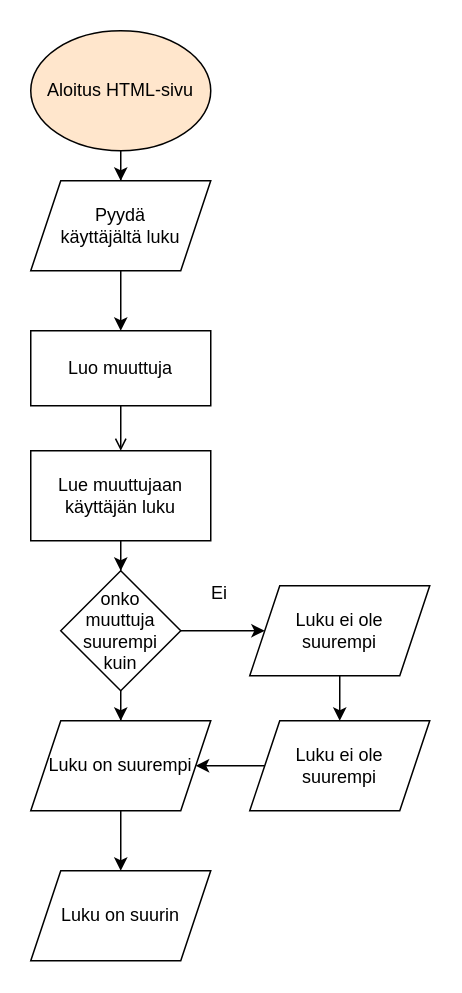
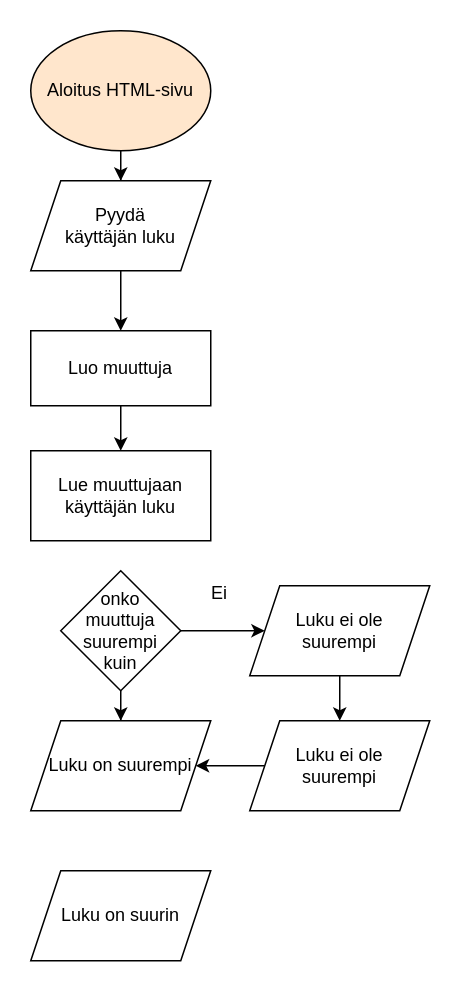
node "Pyydä käyttäjältä luku": label "Pyydä käyttäjältä luku" -> "Pyydä käyttäjän luku"
edge "Luo muuttuja" -> "Lue muuttujaan käyttäjän luku": arrowhead open -> classic
edge "Lue muuttujaan käyttäjän luku" -> "onko muuttuja suurempi kuin": removed
edge "Luku on suurempi" -> "Luku on suurin": removed
